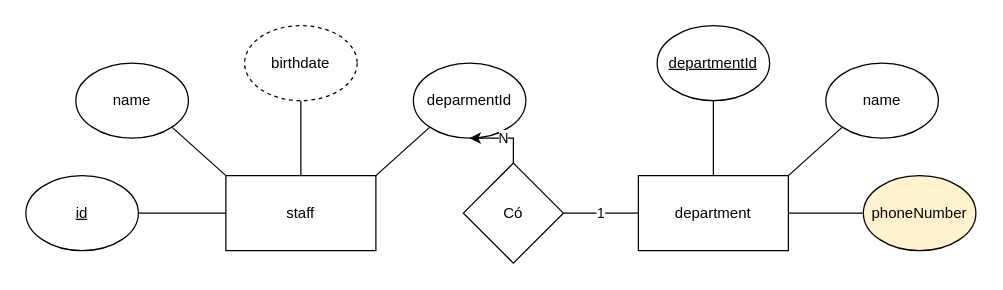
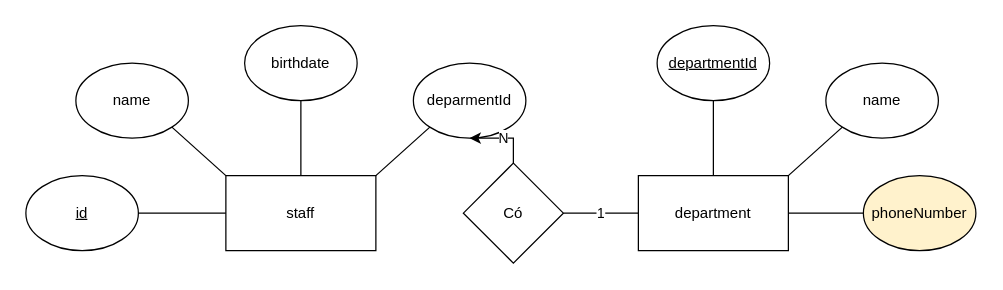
node "birthdate": style dashed -> solid
